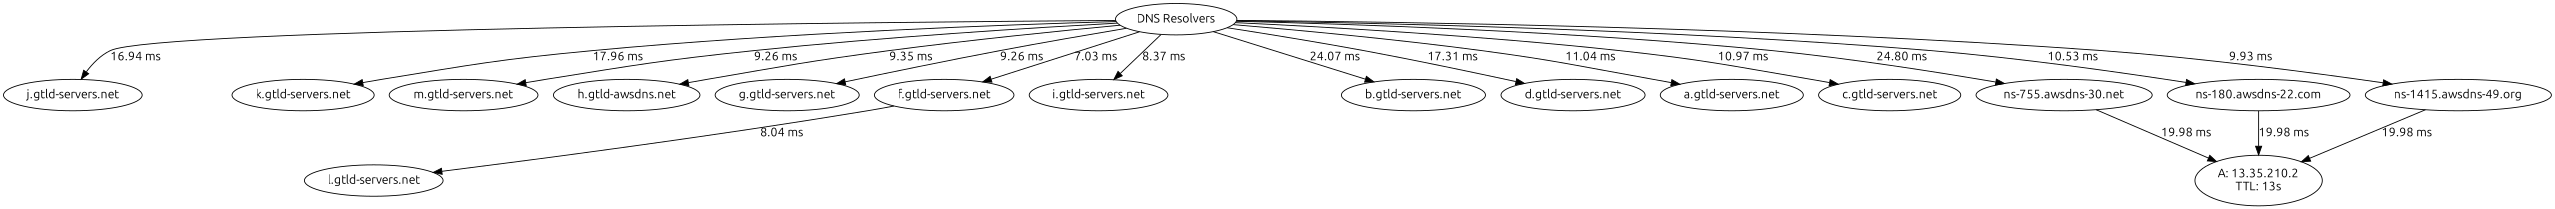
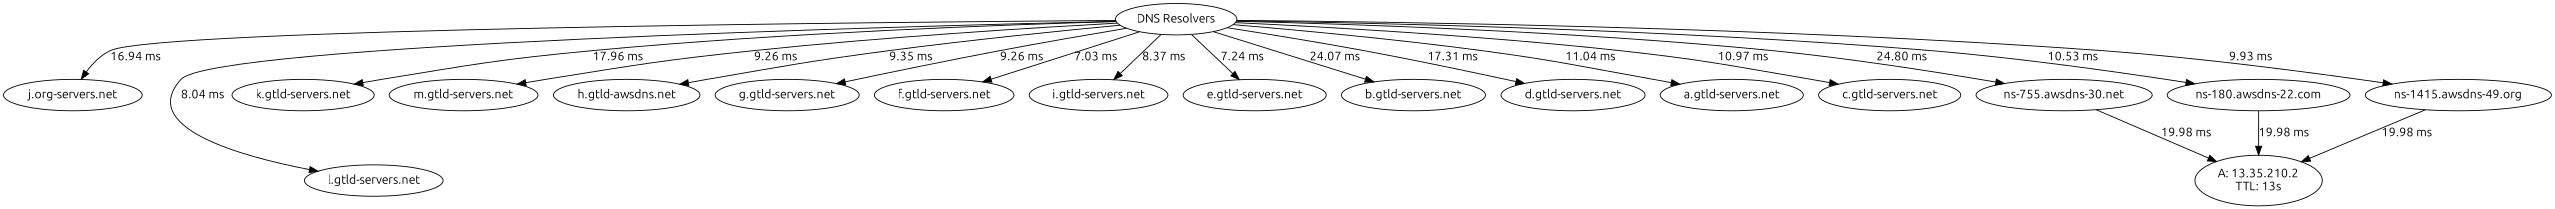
node "j.gtld-servers.net": label "j.gtld-servers.net" -> "j.org-servers.net"
node "e.gtld-servers.net": added
edge "f.gtld-servers.net" -> "l.gtld-servers.net": now "DNS Resolvers" -> "l.gtld-servers.net"
